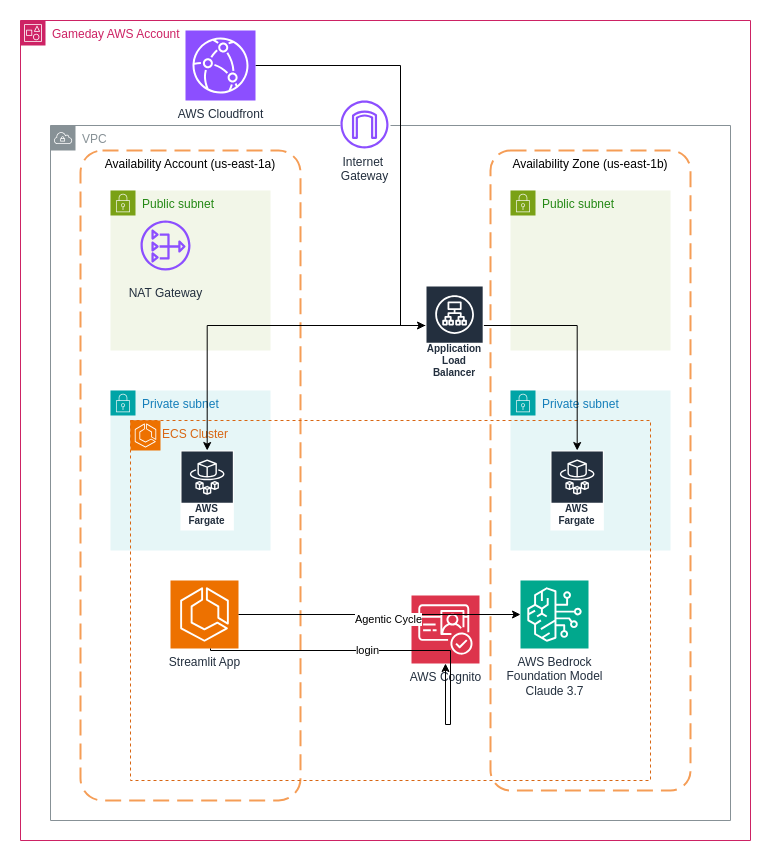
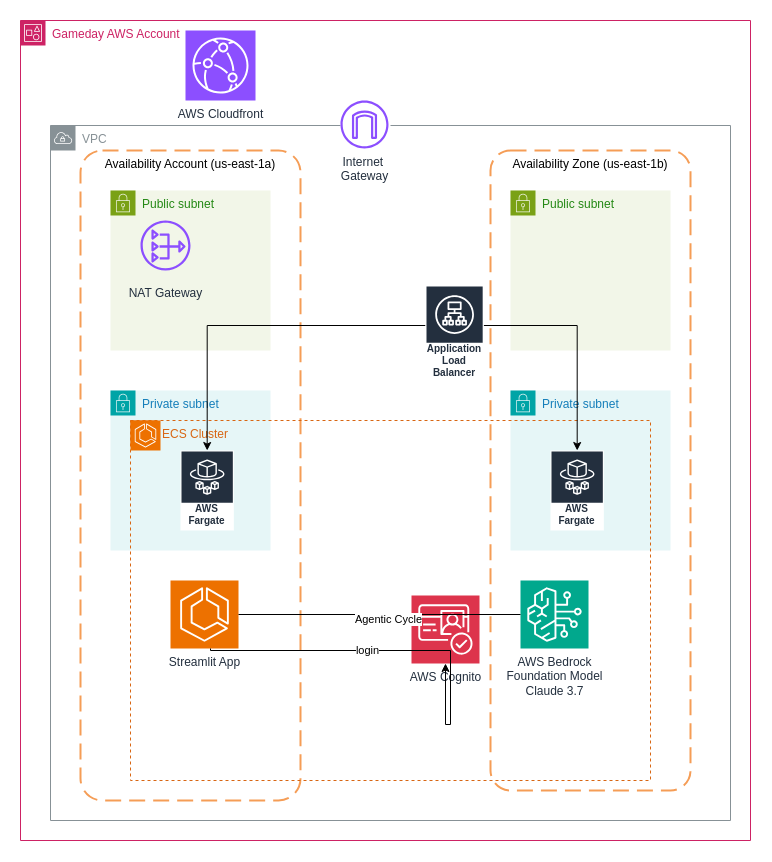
edge "AWS Cloudfront" -> "Application Load Balancer": removed
edge "Streamlit App" -> "AWS Bedrock Foundation Model Claude 3.7": arrowhead classic -> none
